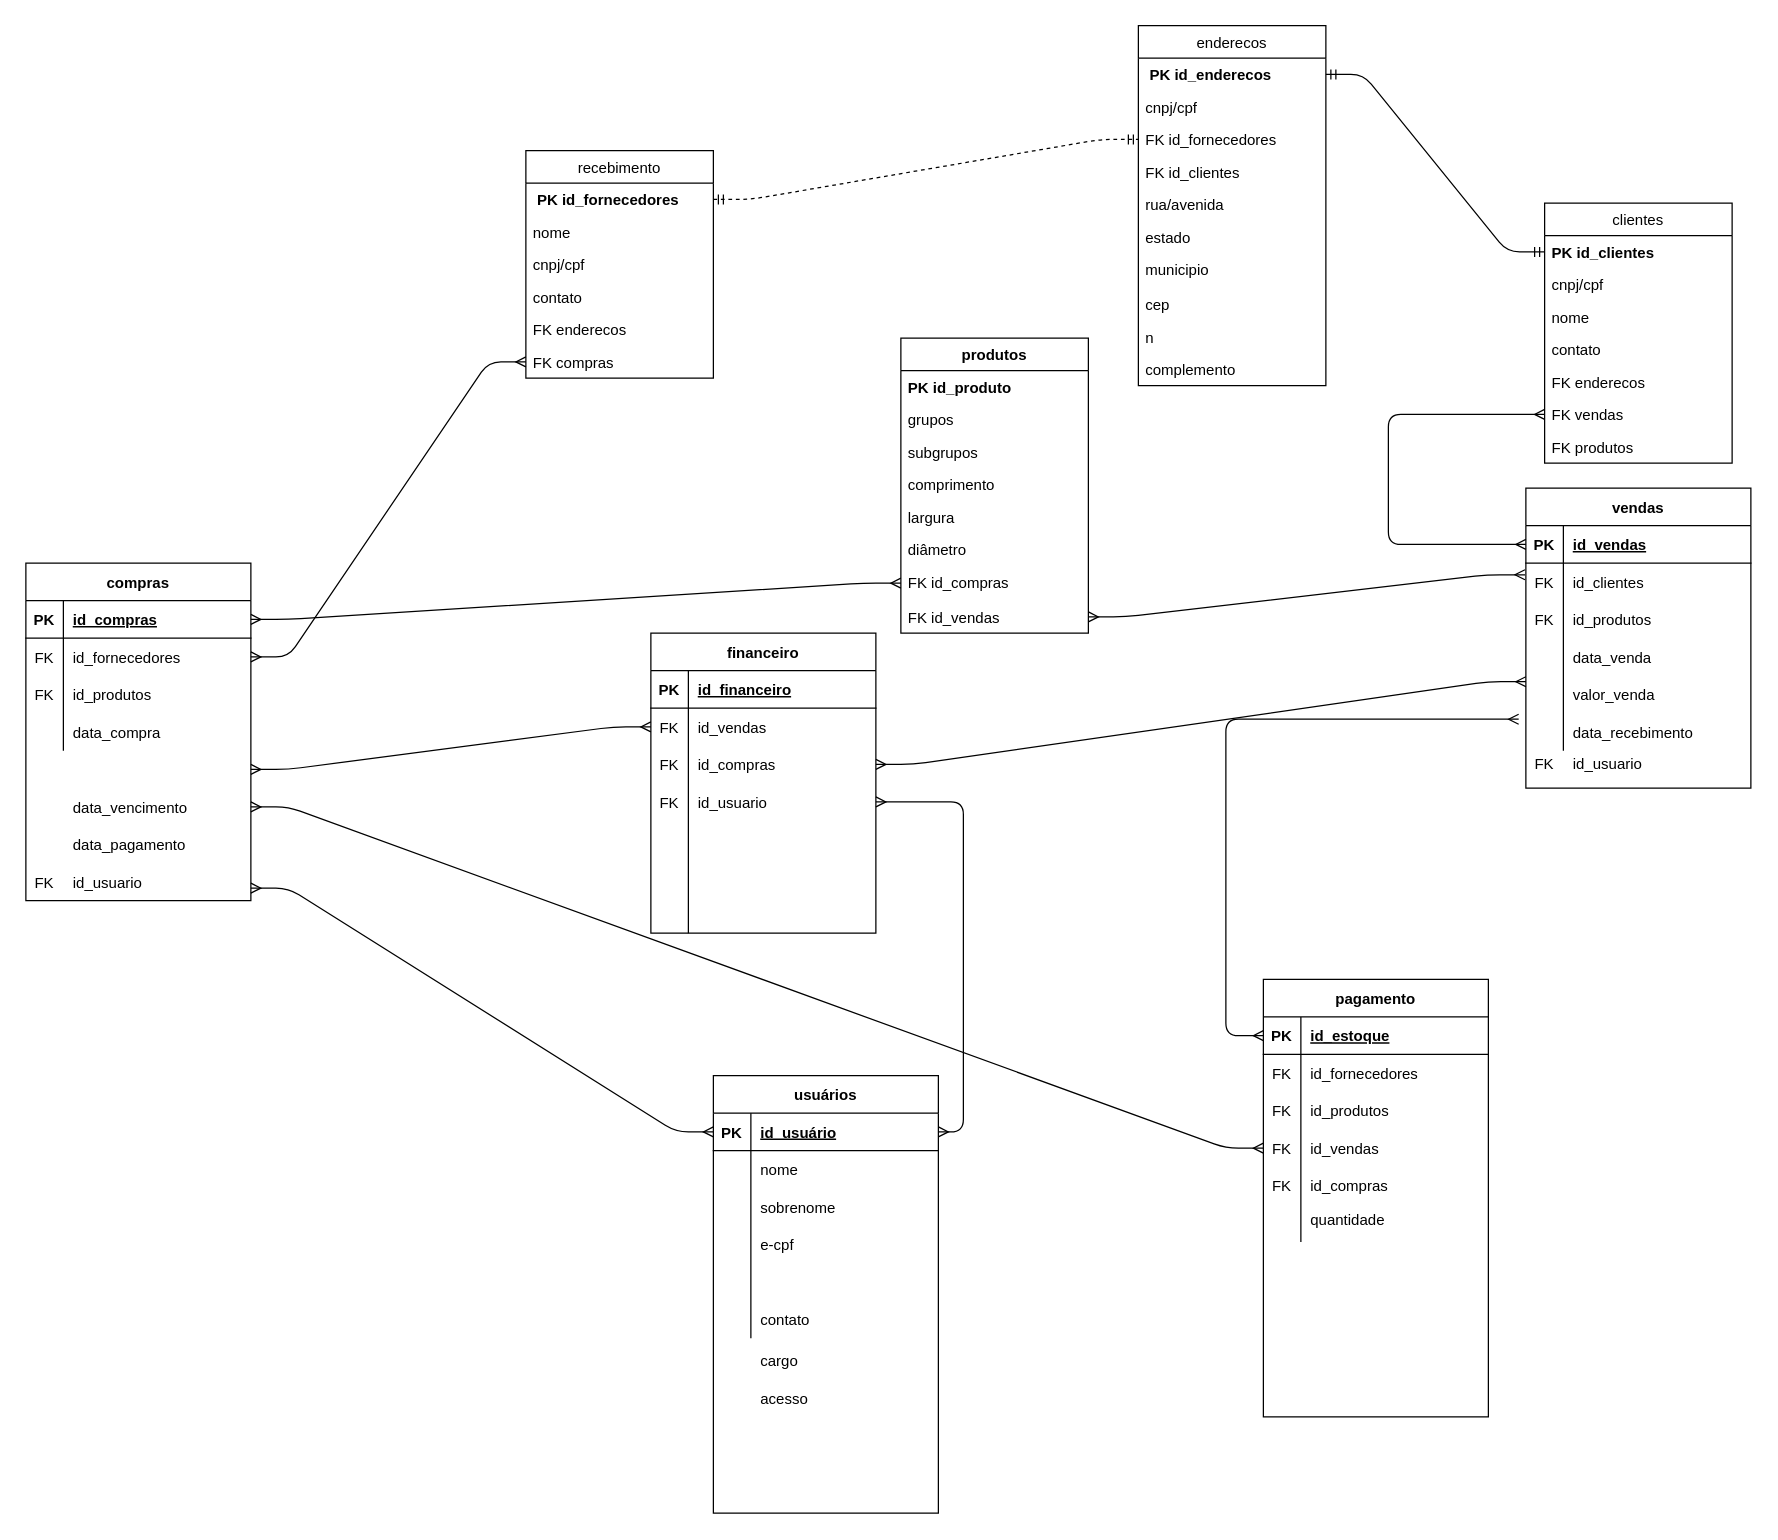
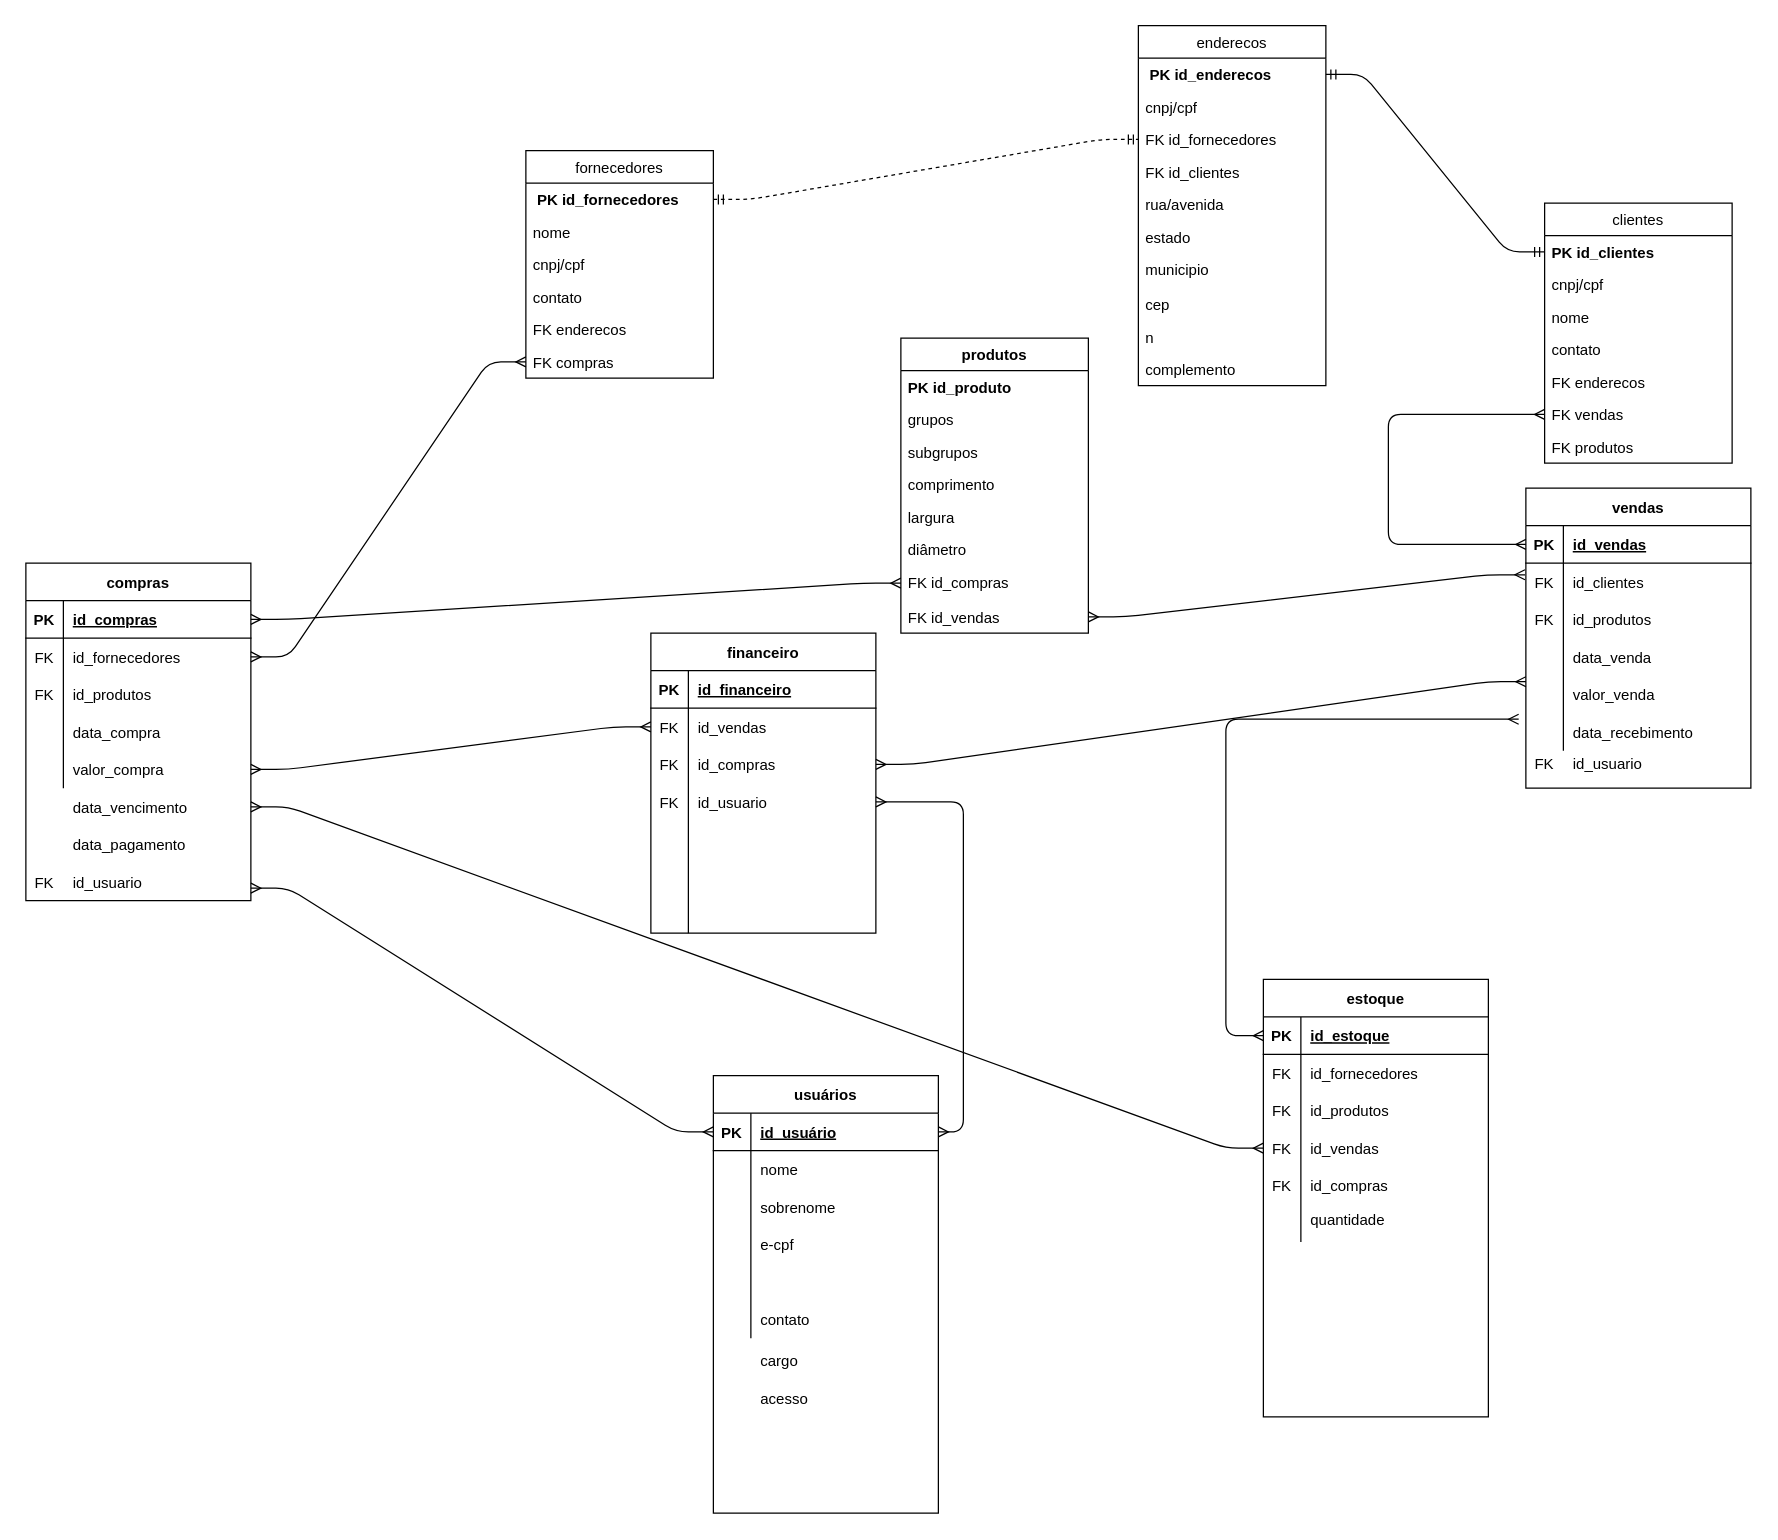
node "recebimento": label "recebimento" -> "fornecedores"
node "valor_compra": added
node "pagamento": label "pagamento" -> "estoque"
